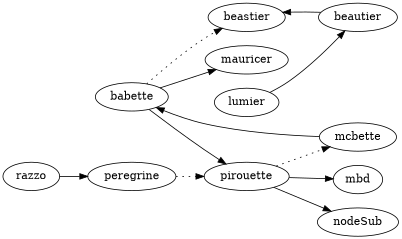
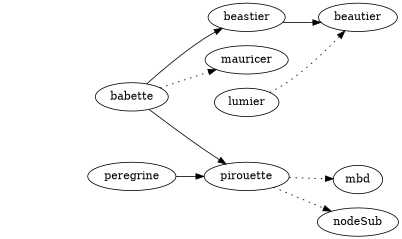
edge "beautier" -> "beastier": reversed
edge "babette" -> "beastier": style dotted -> solid
edge "lumier" -> "beautier": style solid -> dotted
edge "babette" -> "mauricer": style solid -> dotted
node "mcbette": removed
node "razzo": removed
edge "peregrine" -> "pirouette": style dotted -> solid
edge "pirouette" -> "mbd": style solid -> dotted
edge "pirouette" -> "nodeSub": style solid -> dotted
